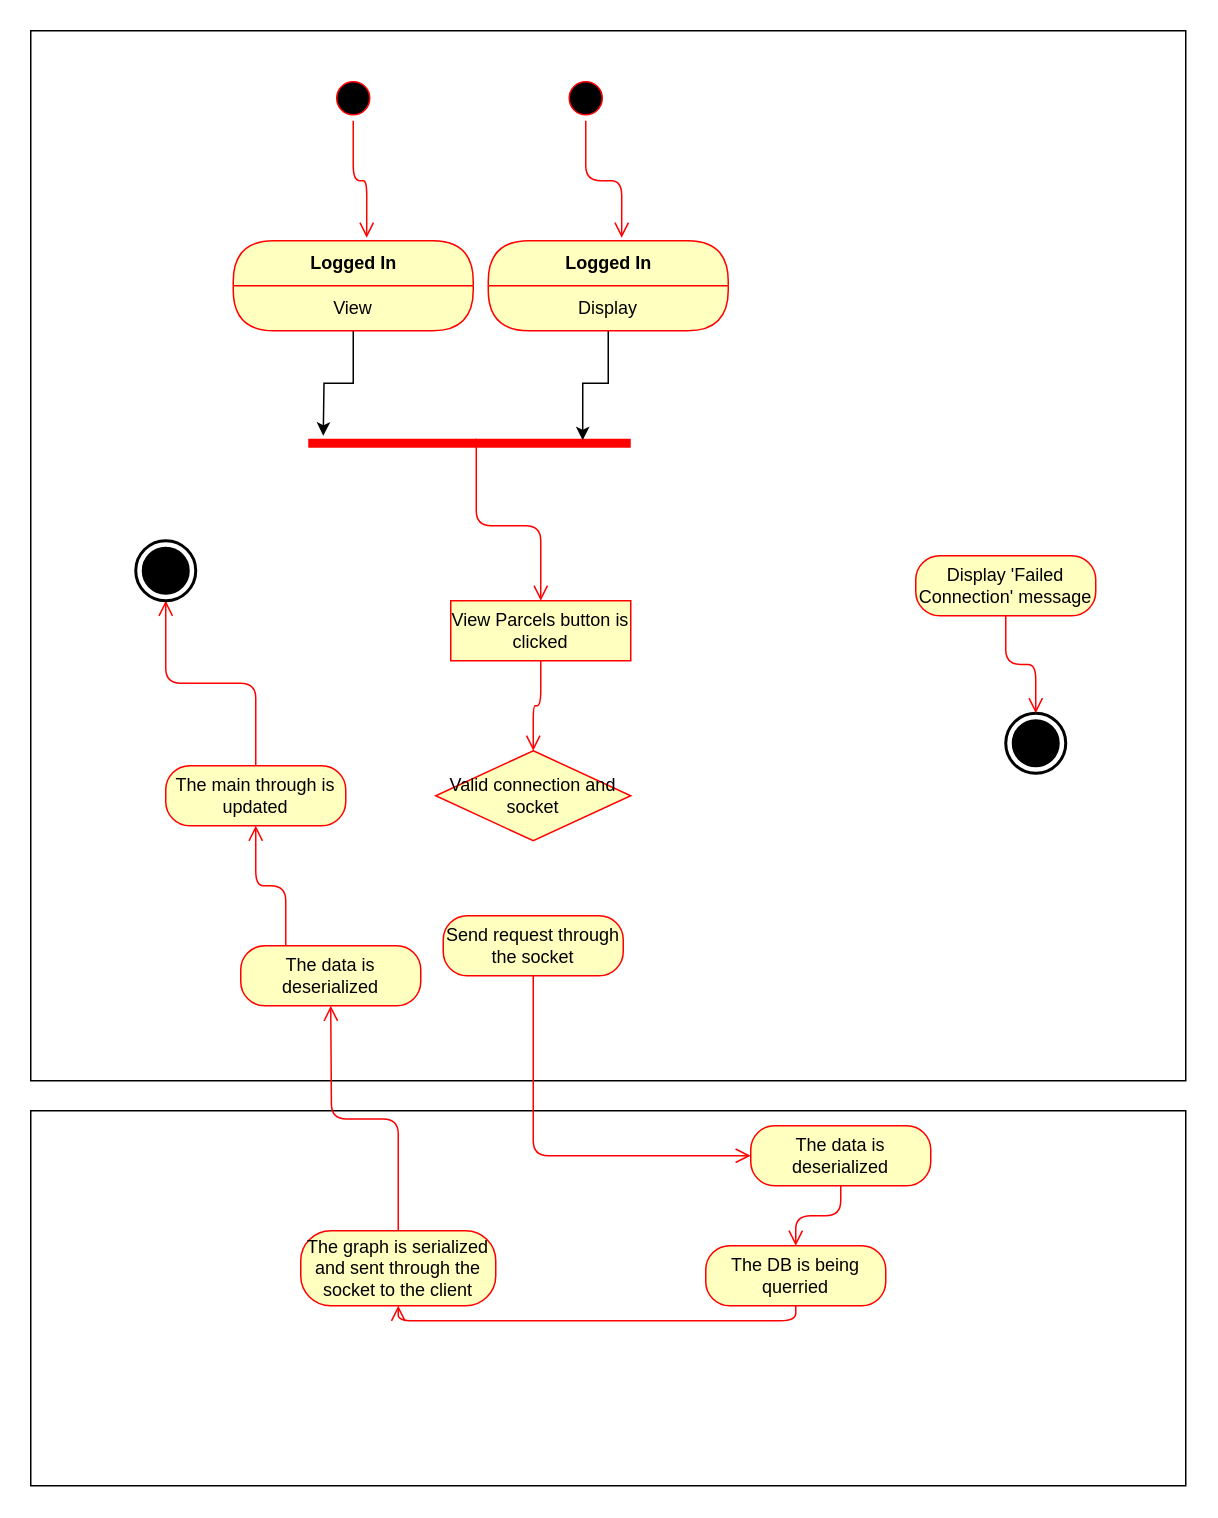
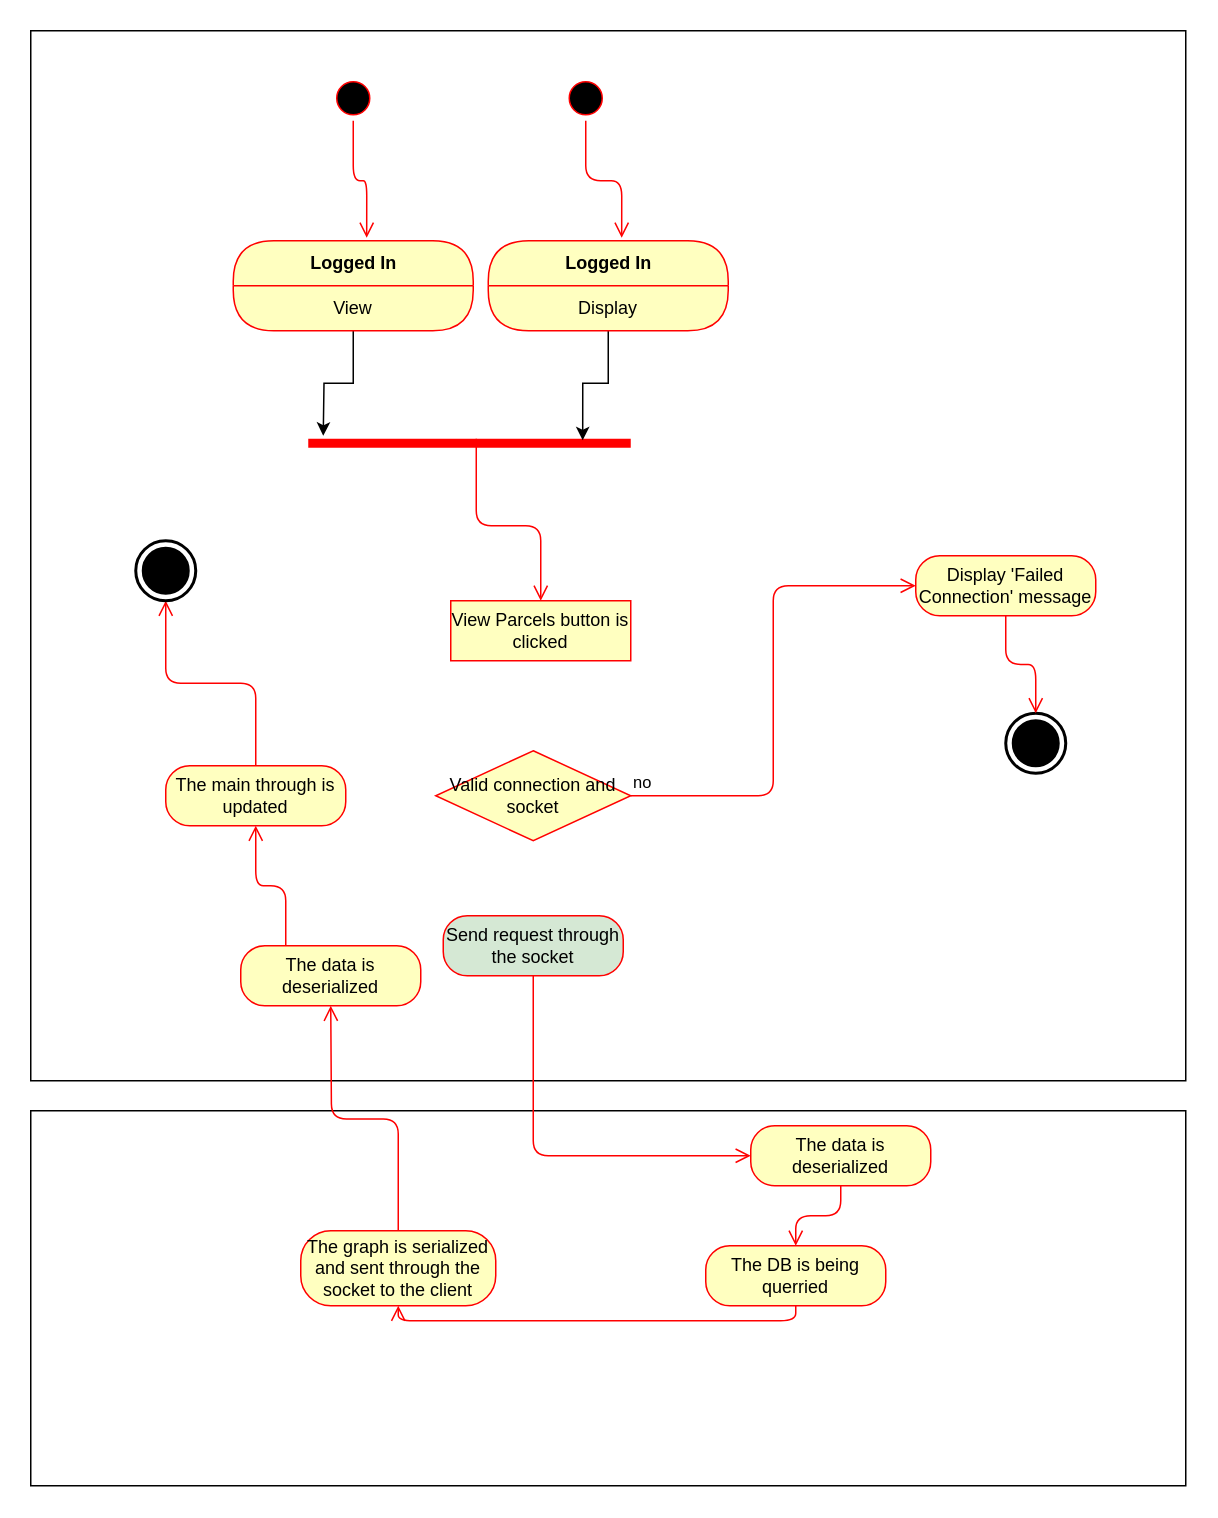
edge "Valid connection and socket" -> "Display 'Failed Connection' message": added, label "no"
edge "View Parcels button is clicked" -> "Valid connection and socket": removed
node "Send request through the socket": fillcolor #ffffc0 -> #d5e8d4
